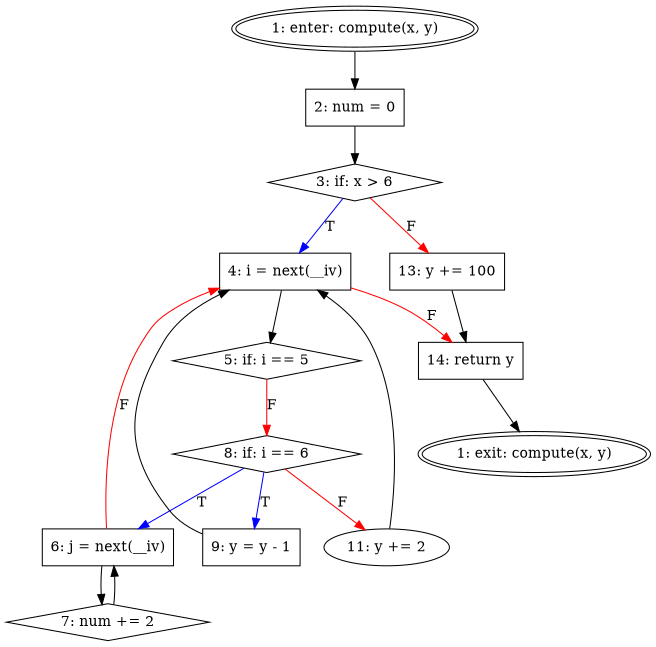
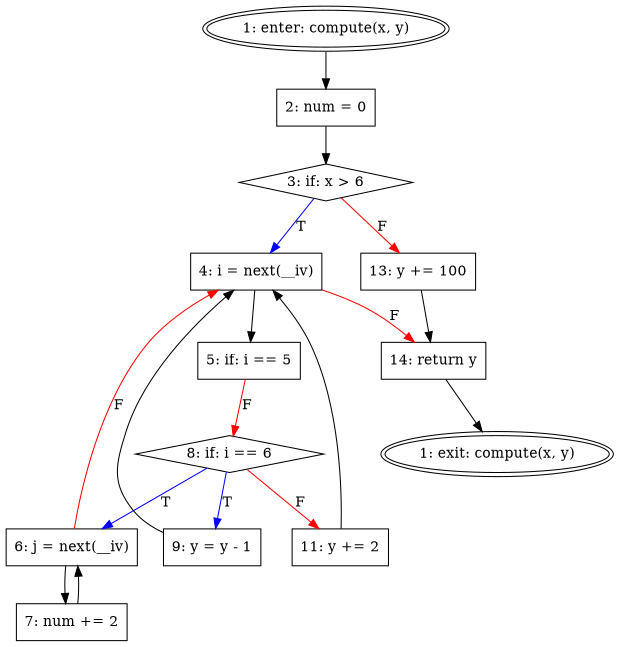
node "5: if: i == 5": shape diamond -> box
node "11: y += 2": shape ellipse -> box
node "7: num += 2": shape diamond -> box
